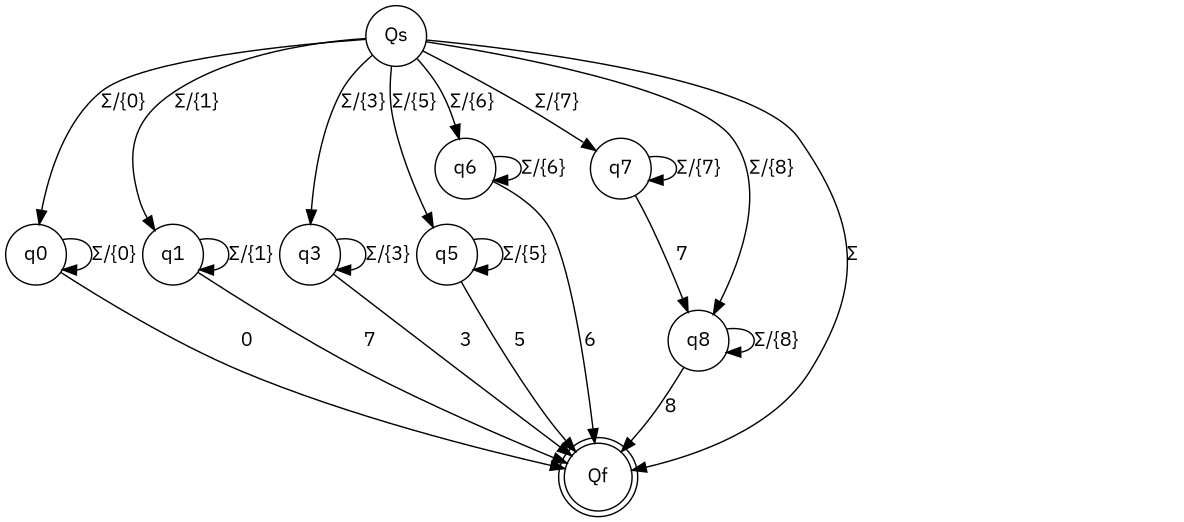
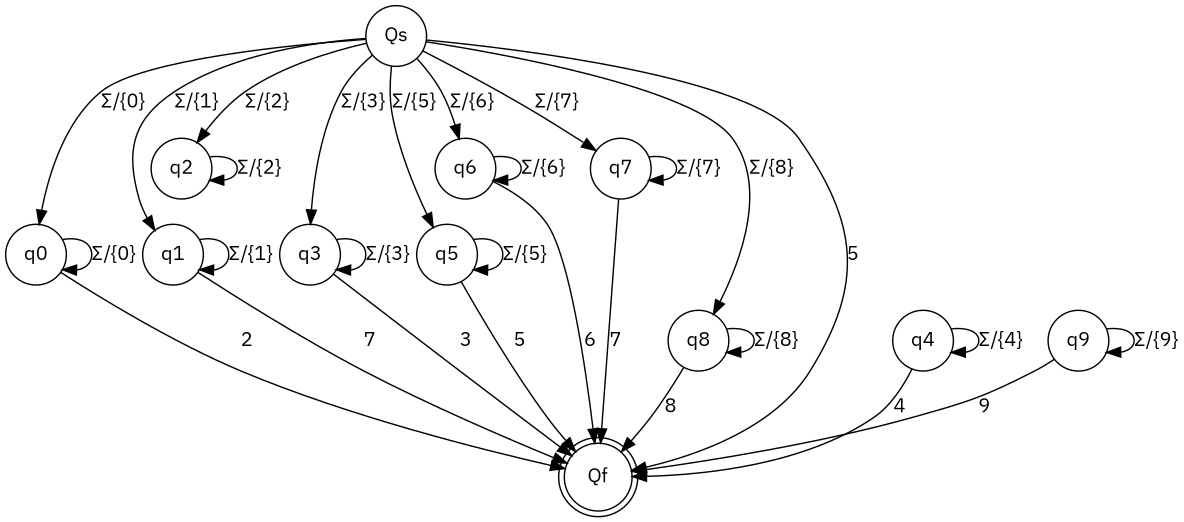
node "q2": added
edge "q7" -> "q8": now "q7" -> "Qf"
edge "Qs" -> "Qf": label "Σ" -> "5"
edge "q0" -> "Qf": label "0" -> "2"
node "q4": added
node "q9": added
